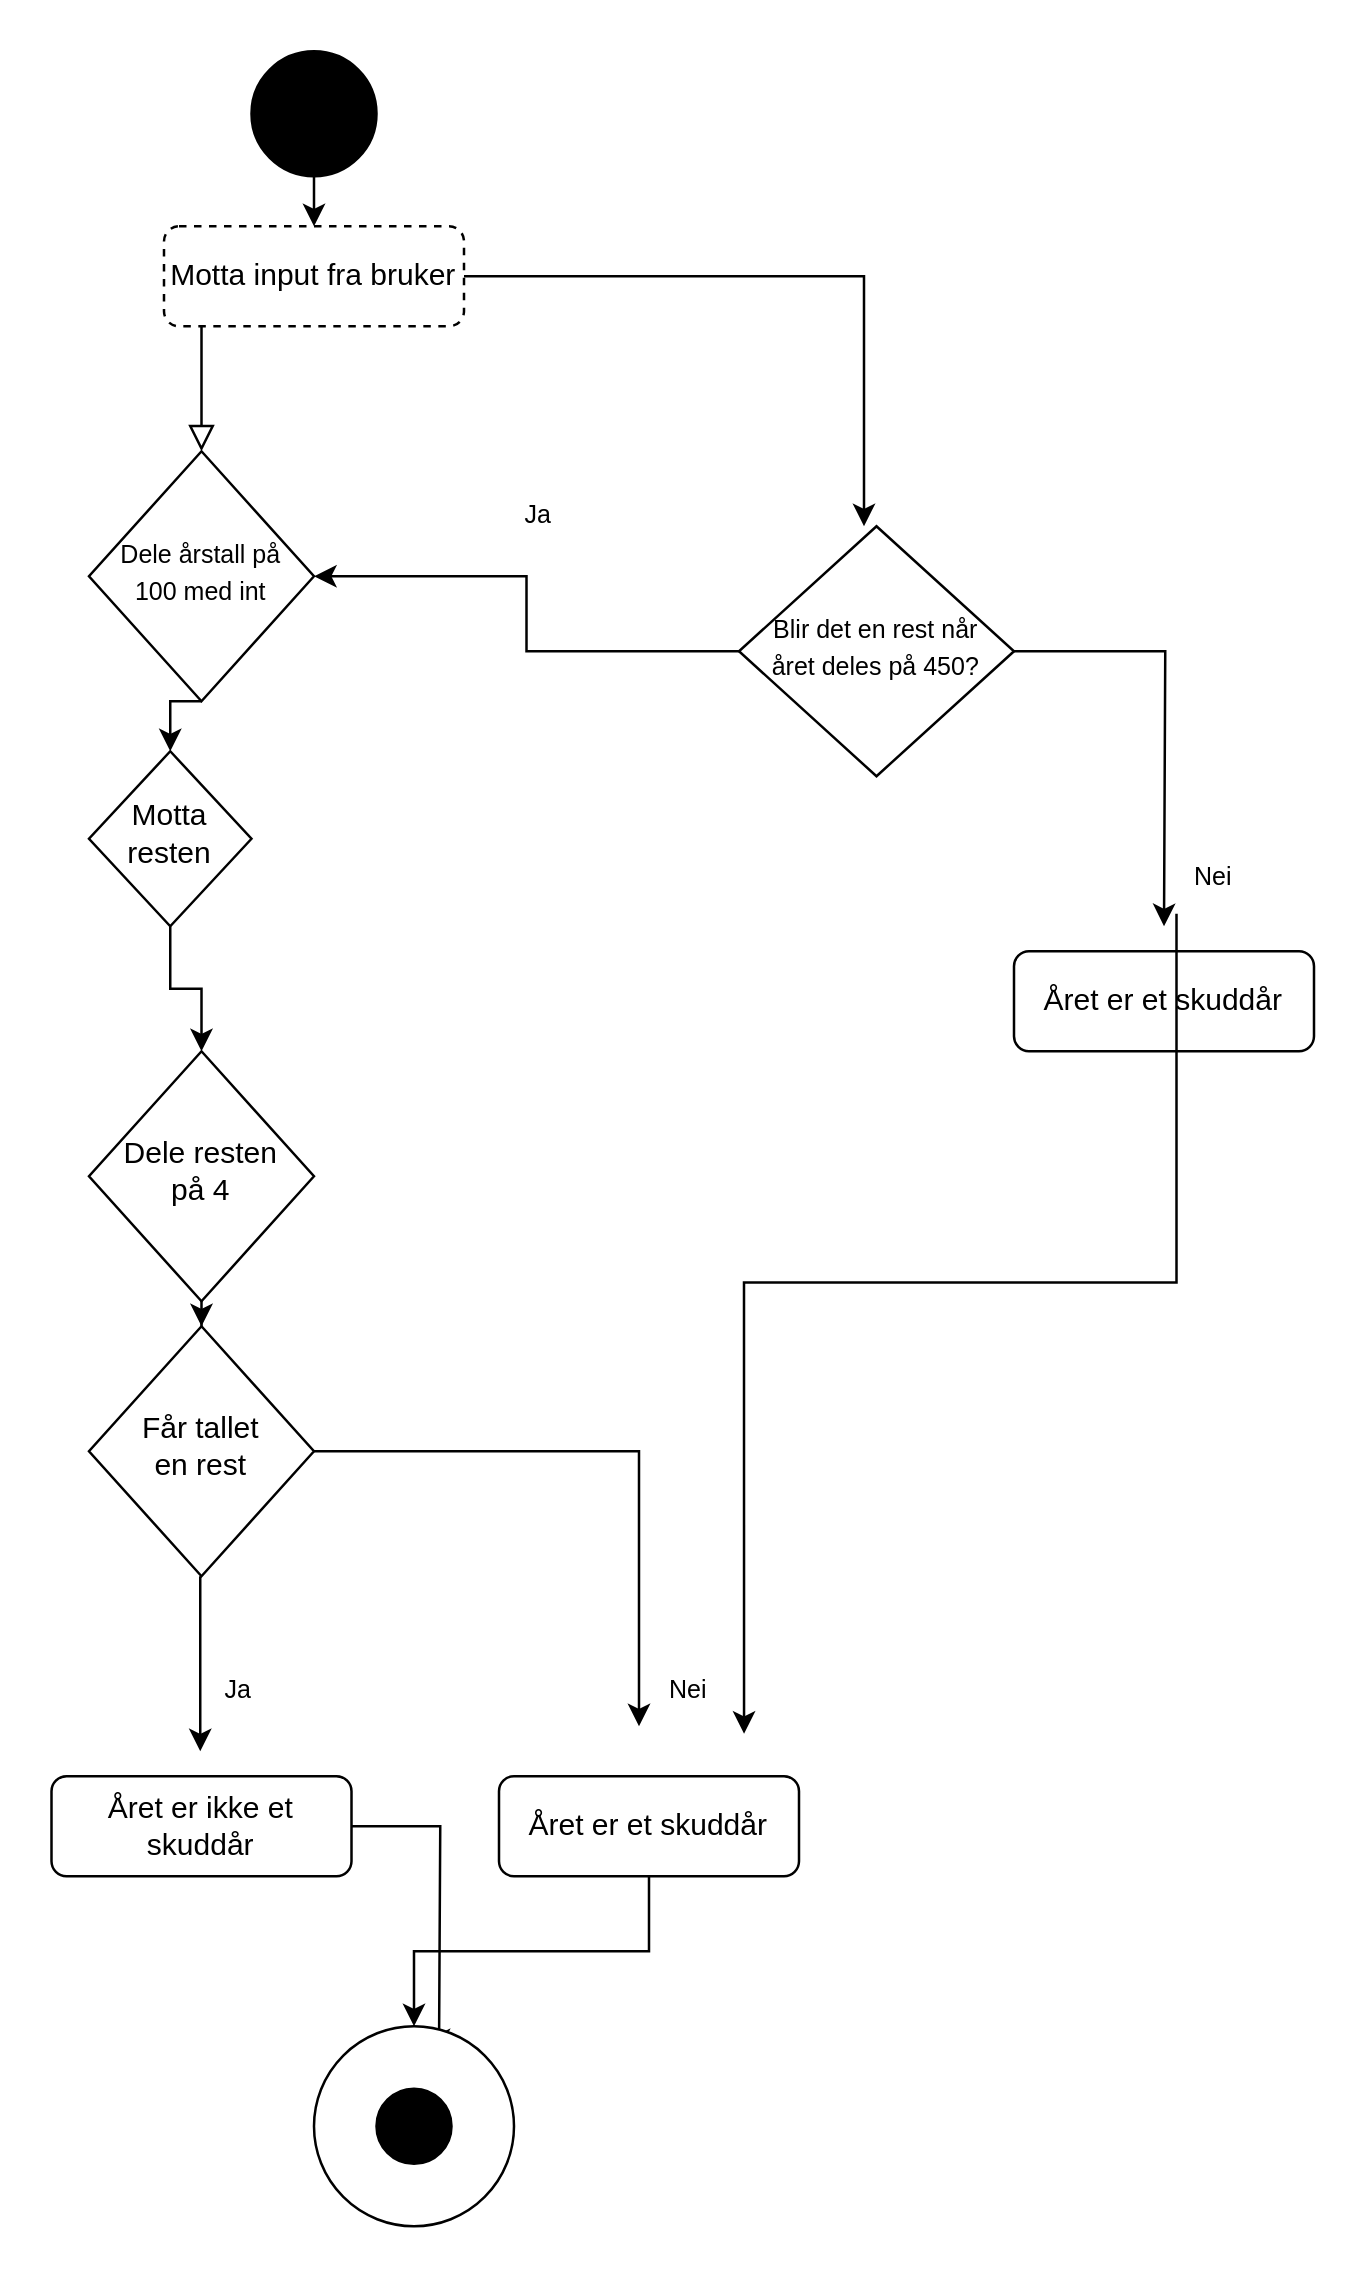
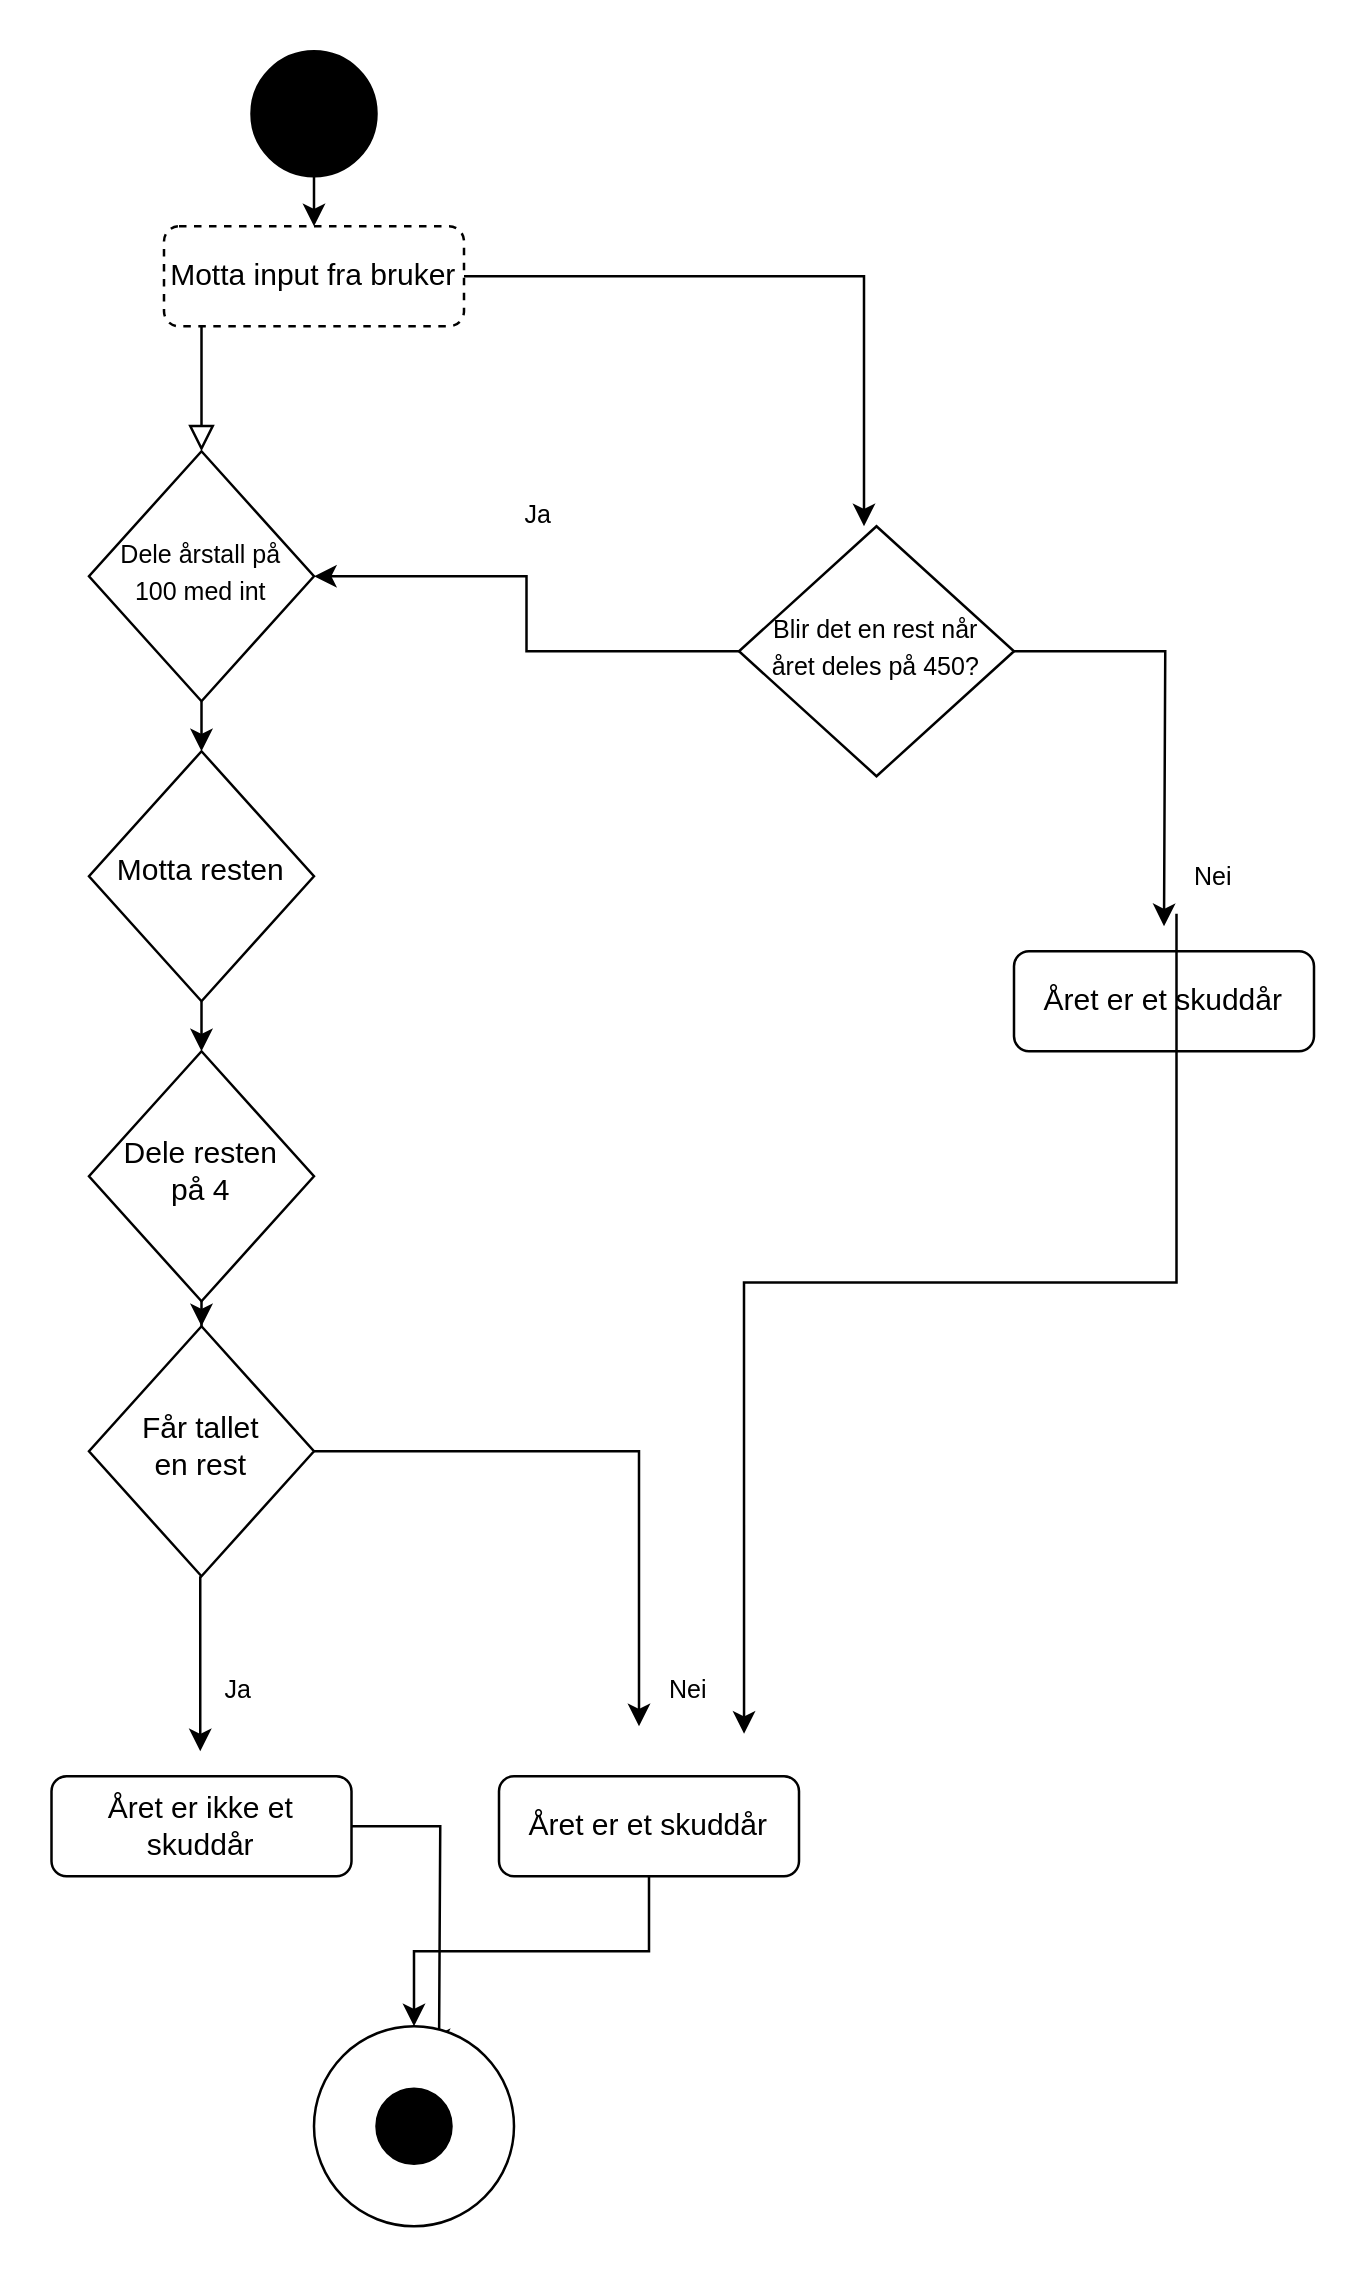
node "Motta resten": size 163x175 -> 225x250
